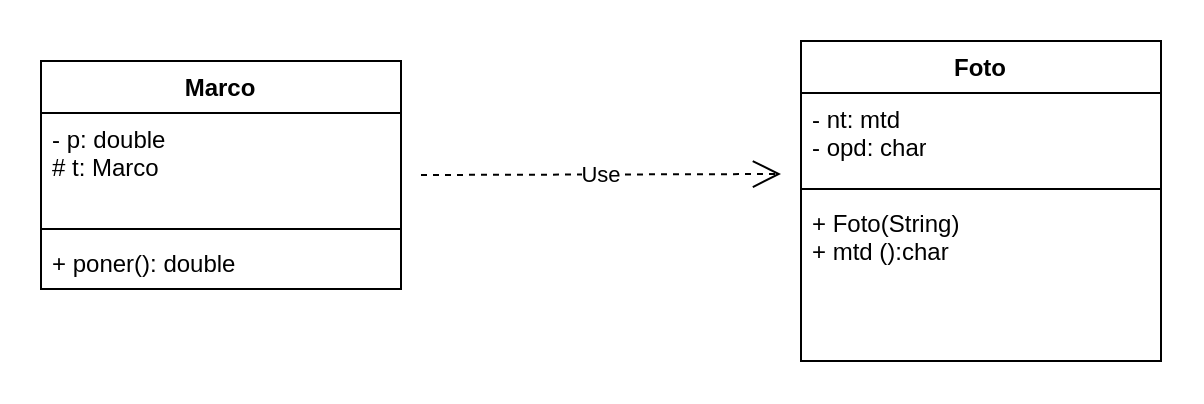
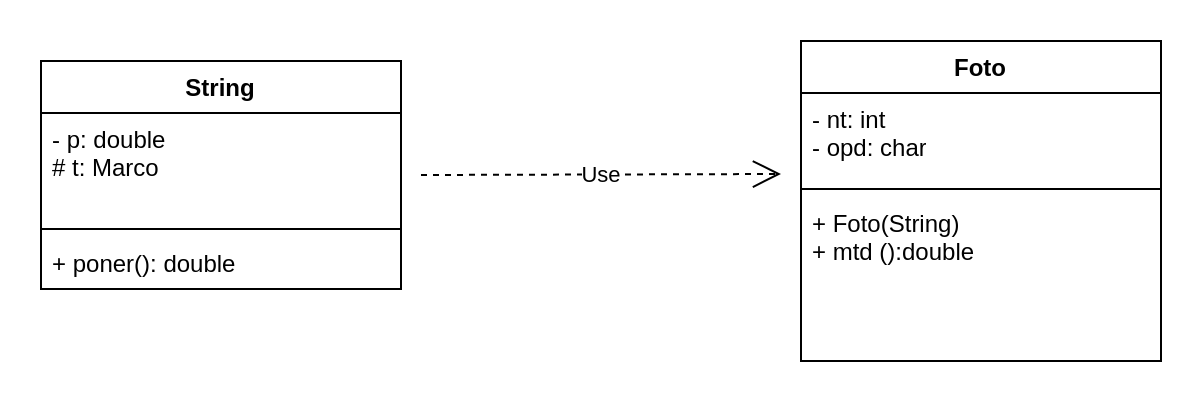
node "Marco": label "Marco" -> "String"
node "- nt: mtd - opd: char": label "- nt: mtd - opd: char" -> "- nt: int - opd: char"
node "+ Foto(String) + mtd ():char": label "+ Foto(String) + mtd ():char" -> "+ Foto(String) + mtd ():double"
